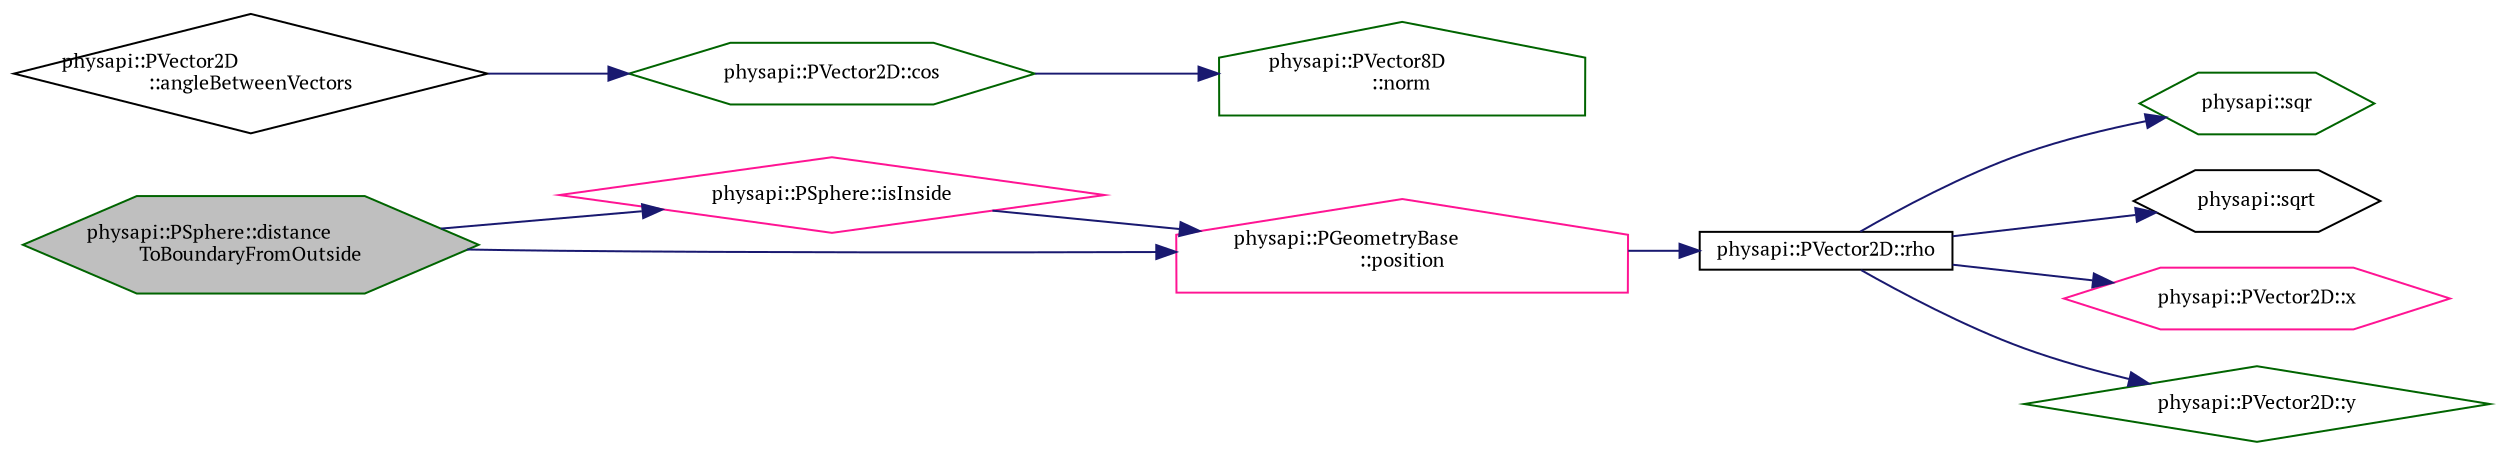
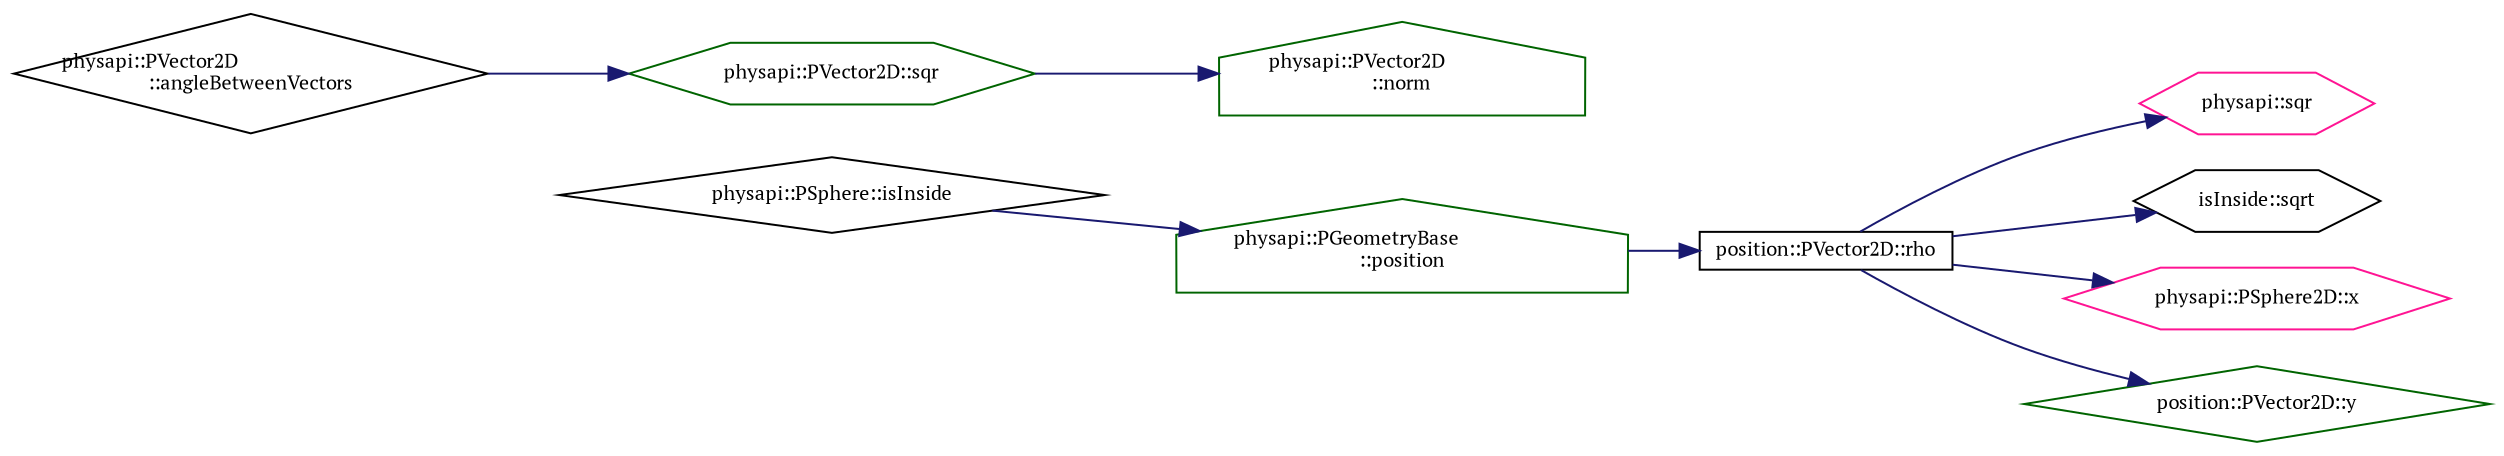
node "physapi::PVector2D::cos": label "physapi::PVector2D::cos" -> "physapi::PVector2D::sqr"
node "physapi::PVector8D ::norm": label "physapi::PVector8D ::norm" -> "physapi::PVector2D ::norm"
node "physapi::sqr": color darkgreen -> deeppink
node "physapi::PSphere::isInside": color deeppink -> black
node "physapi::sqrt": label "physapi::sqrt" -> "isInside::sqrt"
node "physapi::PSphere::distance ToBoundaryFromOutside": removed
node "physapi::PGeometryBase ::position": color deeppink -> darkgreen
node "physapi::PVector2D::rho": label "physapi::PVector2D::rho" -> "position::PVector2D::rho"
node "physapi::PVector2D::x": label "physapi::PVector2D::x" -> "physapi::PSphere2D::x"
node "physapi::PVector2D::y": label "physapi::PVector2D::y" -> "position::PVector2D::y"
